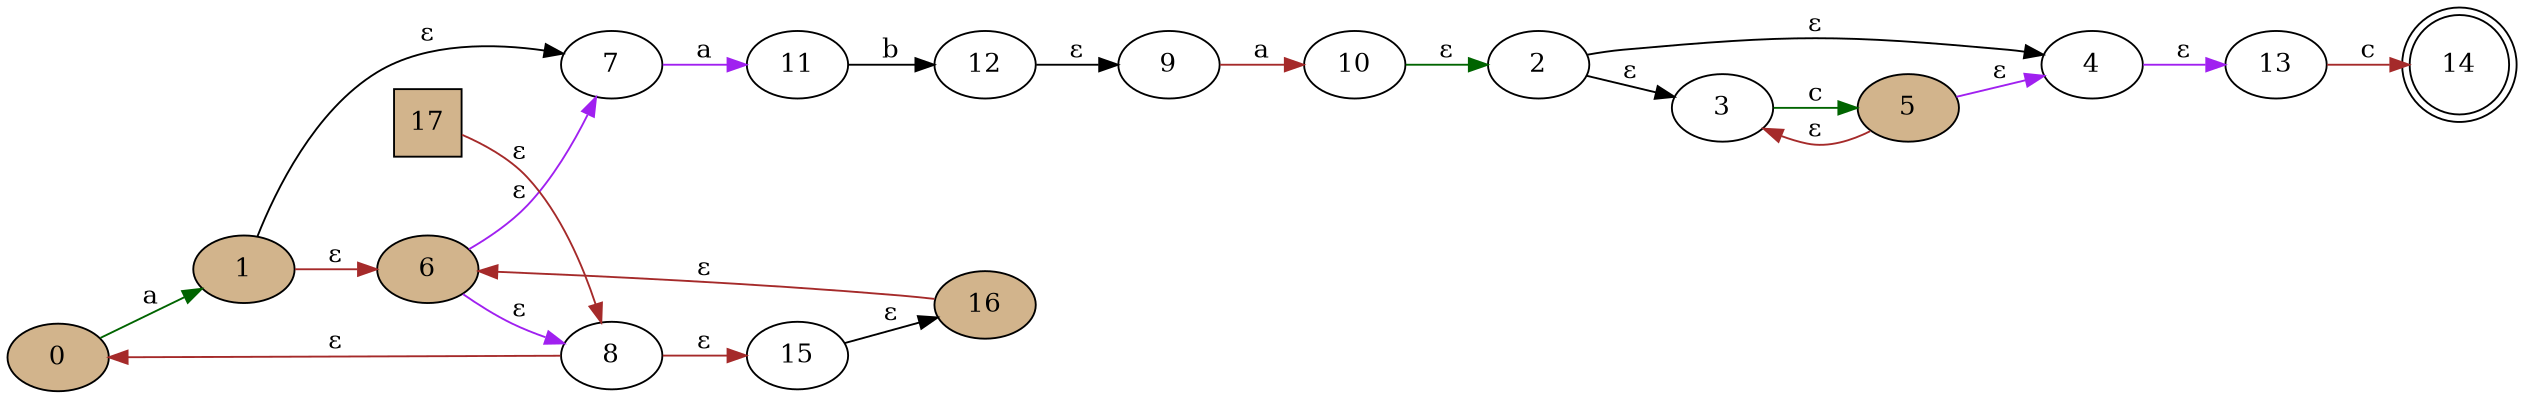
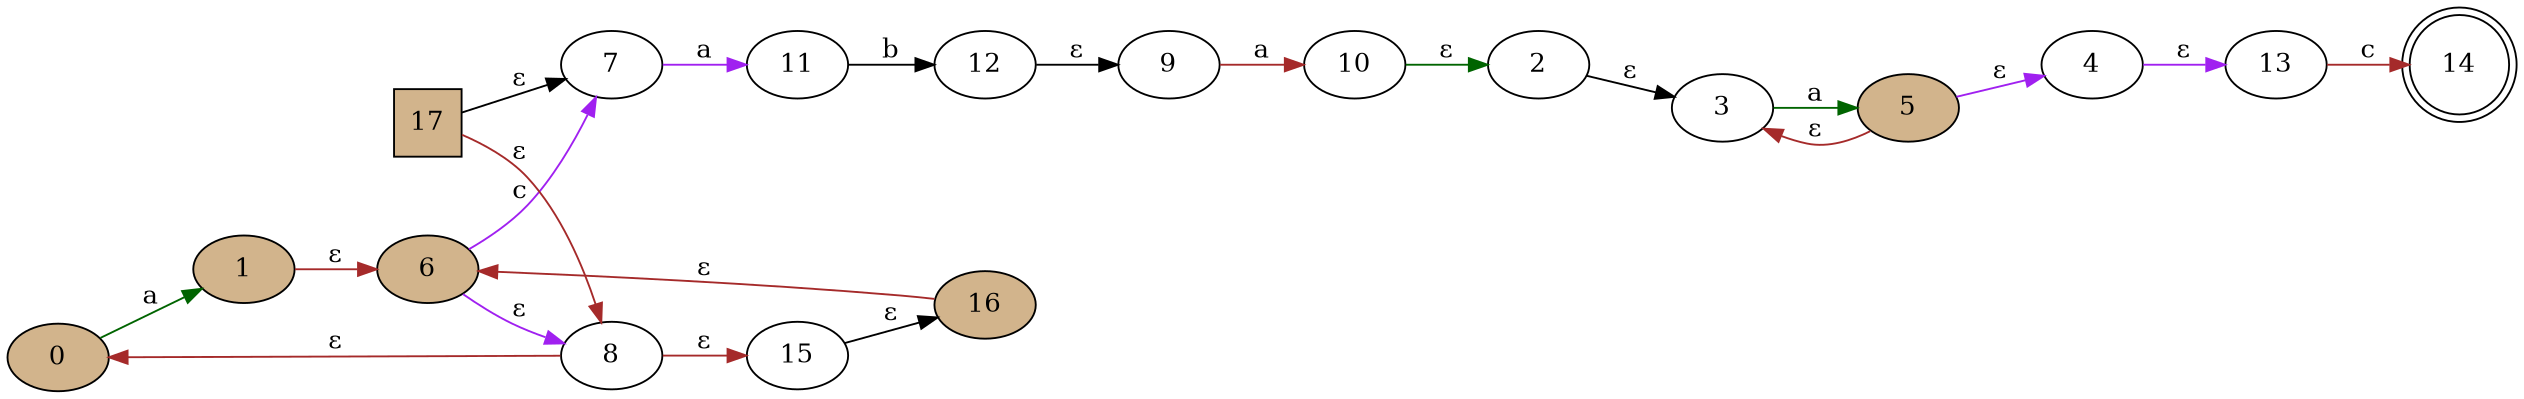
edge "2" -> "4": removed, label "ɛ"
edge "1" -> "7": now "17" -> "7"
edge "3" -> "5": label "c" -> "a"
edge "6" -> "7": label "ɛ" -> "c"
